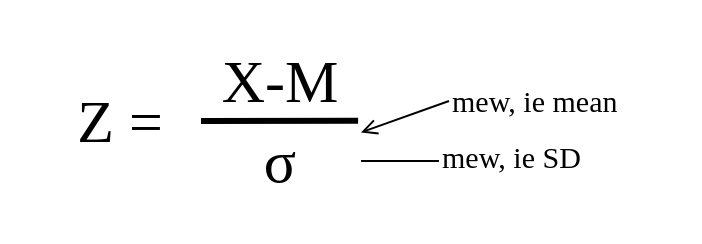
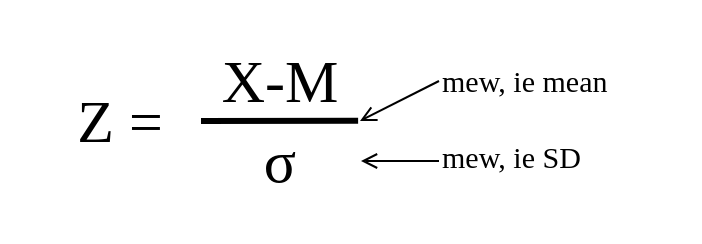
node "mew, ie mean": moved (559, 101) -> (549, 81)
edge "σ" -- "mew, ie SD": arrowhead none -> open
